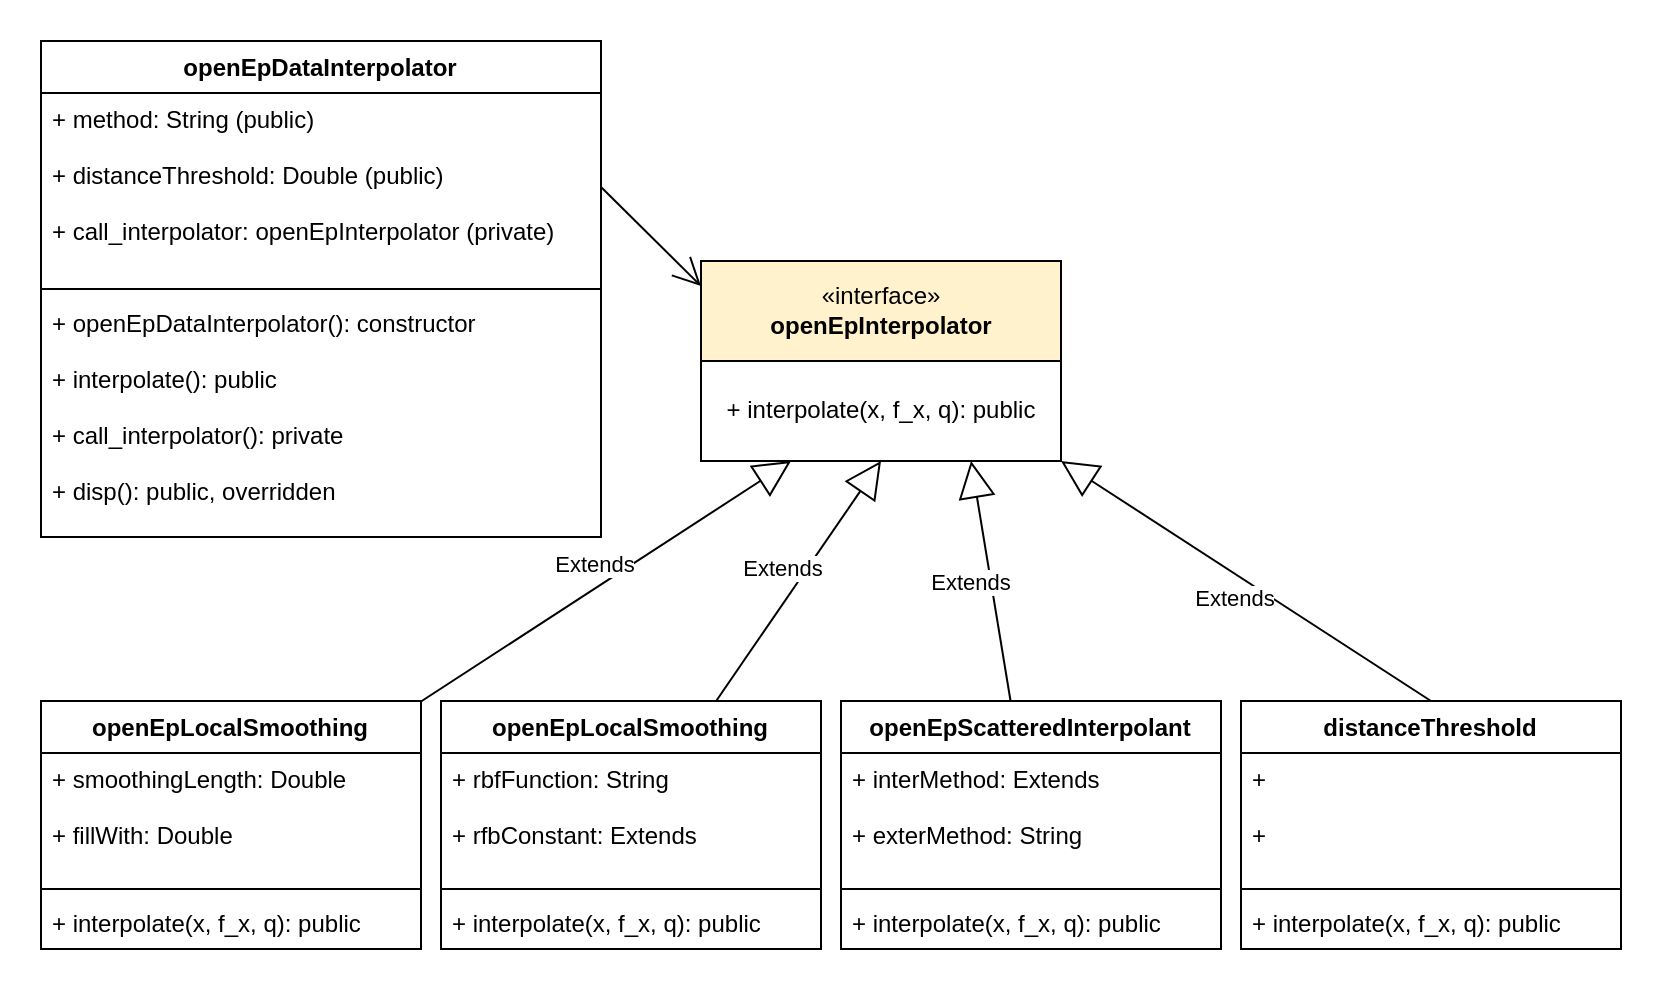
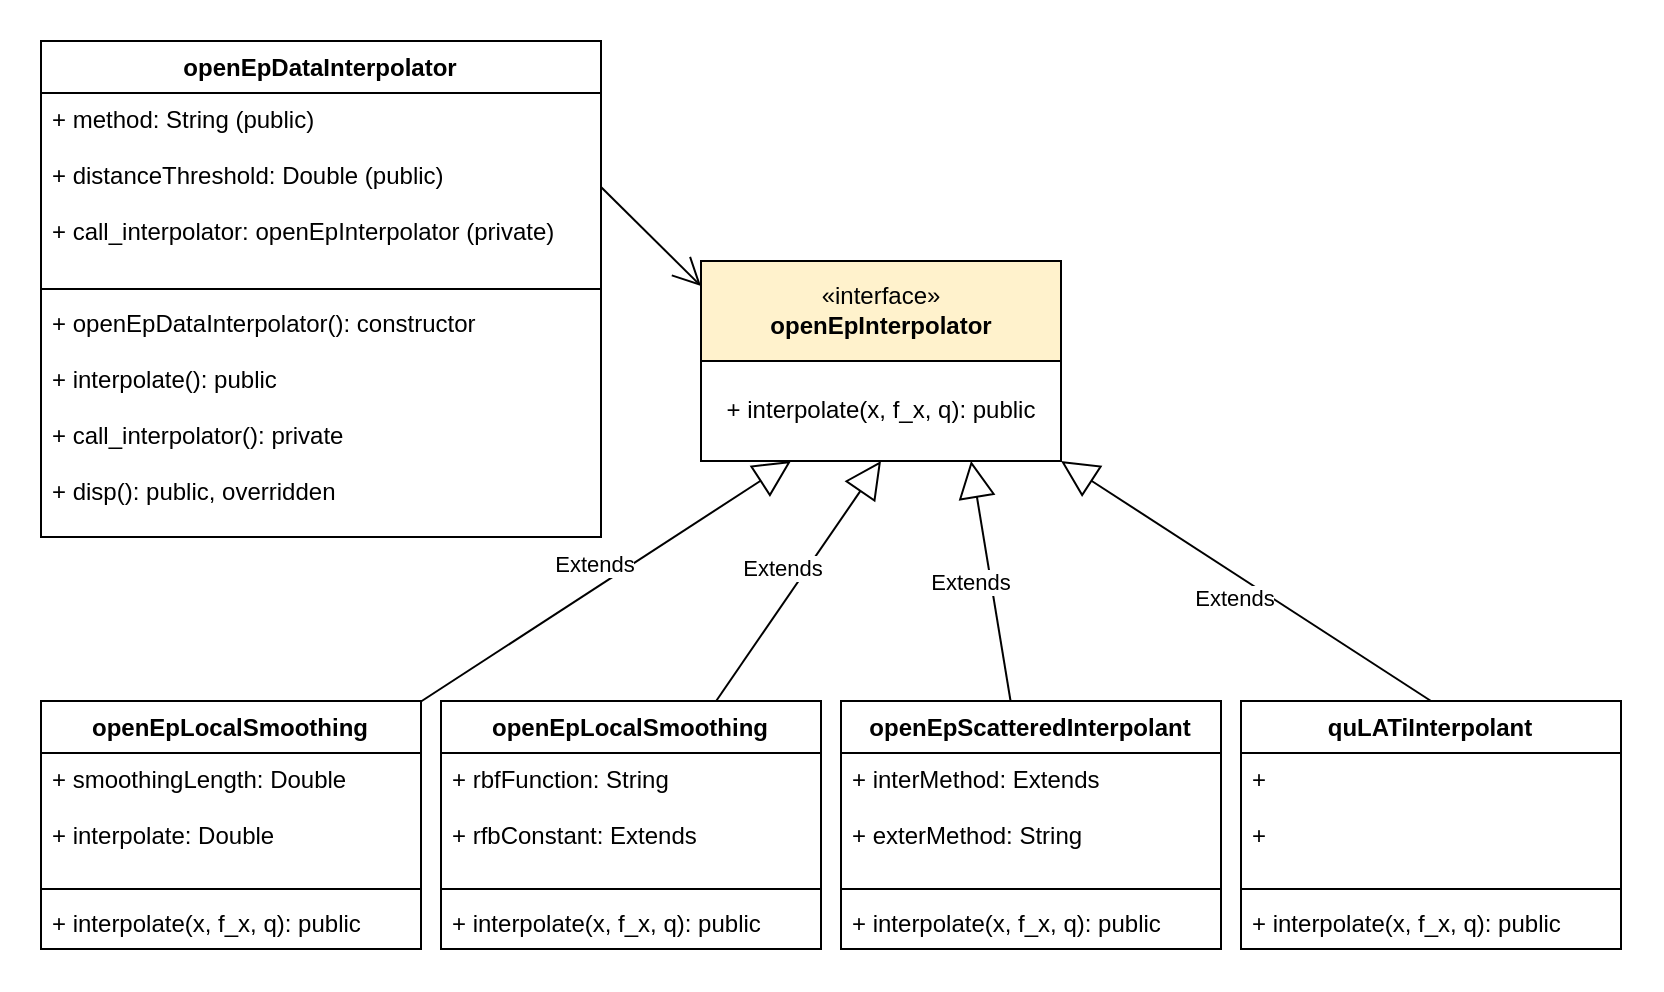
node "distanceThreshold": label "distanceThreshold" -> "quLATiInterpolant"
node "+ smoothingLength: Double + fillWith: Double": label "+ smoothingLength: Double + fillWith: Double" -> "+ smoothingLength: Double + interpolate: Double"
